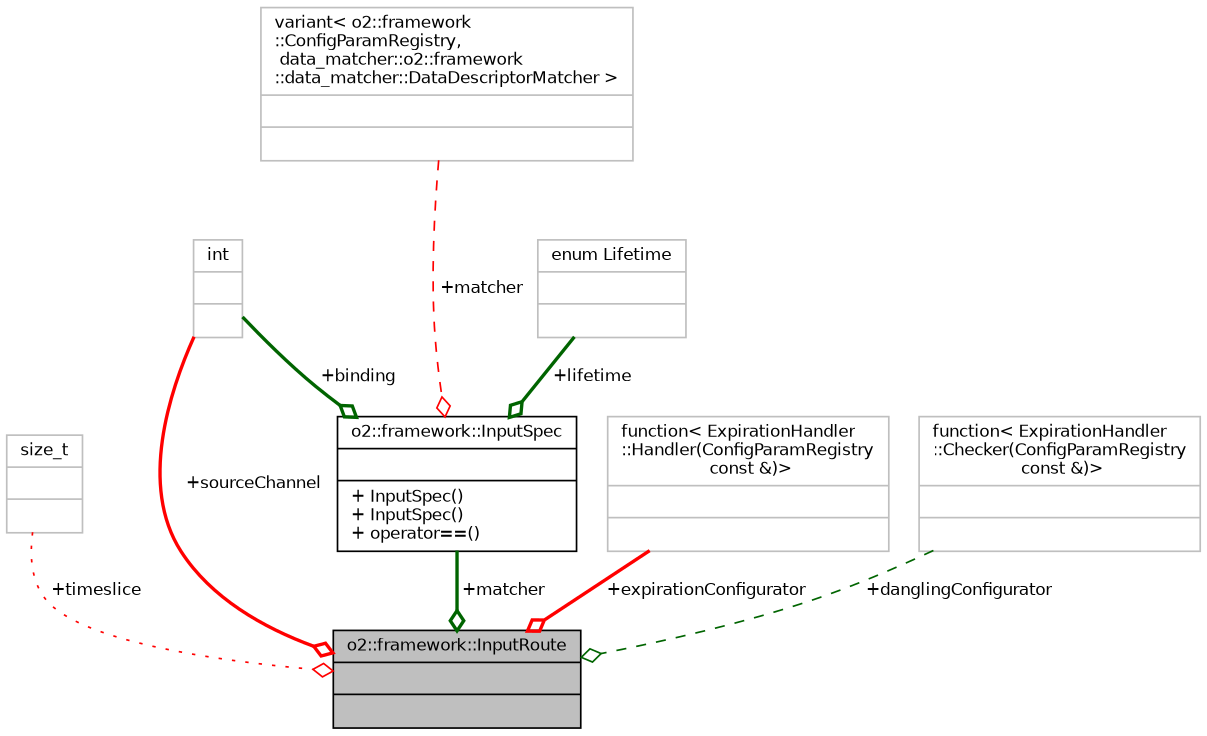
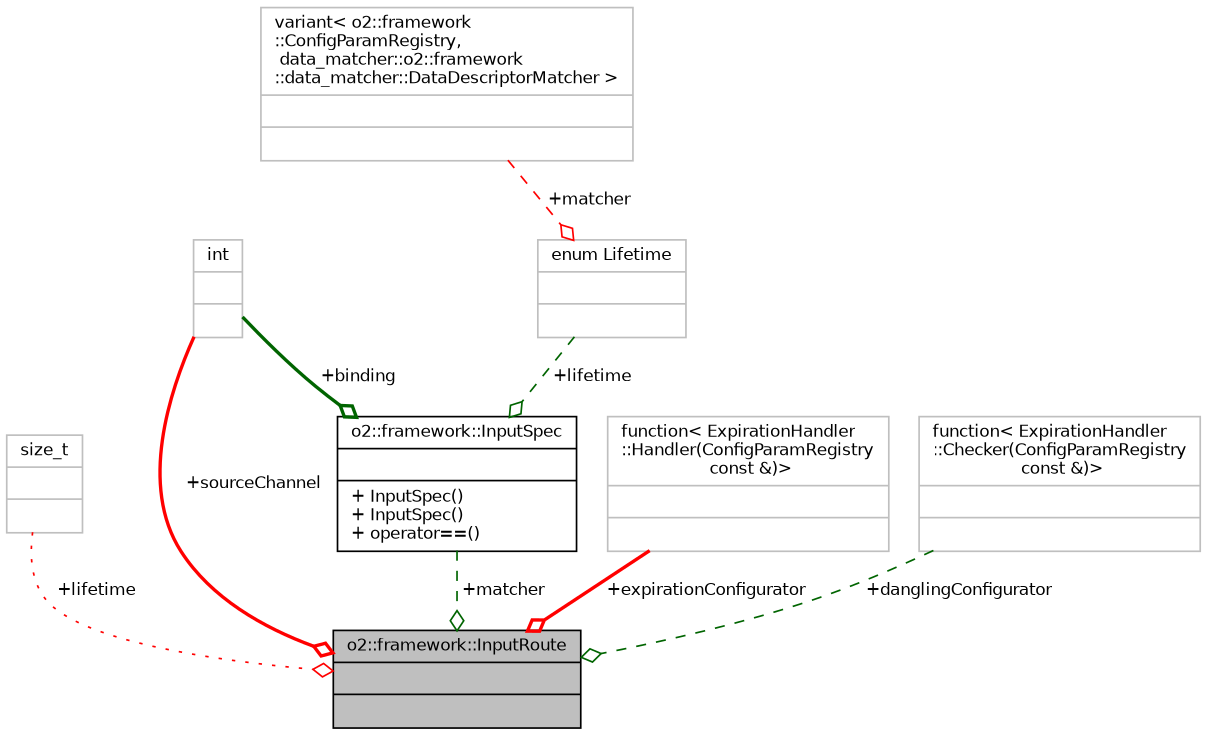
edge "variant< o2::framework" -> "o2::framework::InputSpec": now "variant< o2::framework" -> "enum Lifetime"
edge "enum Lifetime" -> "o2::framework::InputSpec": style bold -> dashed
edge "o2::framework::InputSpec" -> "o2::framework::InputRoute": style bold -> dashed
edge "size_t" -> "o2::framework::InputRoute": label " +timeslice" -> " +lifetime"
